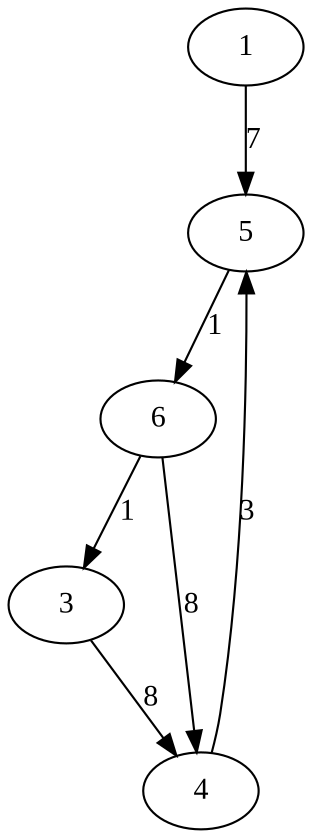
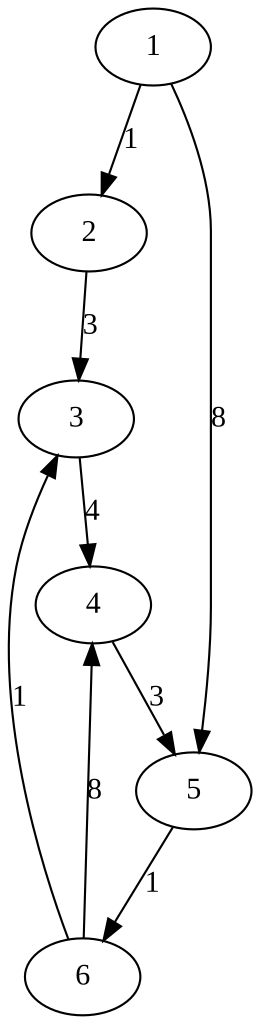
edge "1" -> "5": label "7" -> "8"
node "2": added
edge "3" -> "4": label "8" -> "4"
